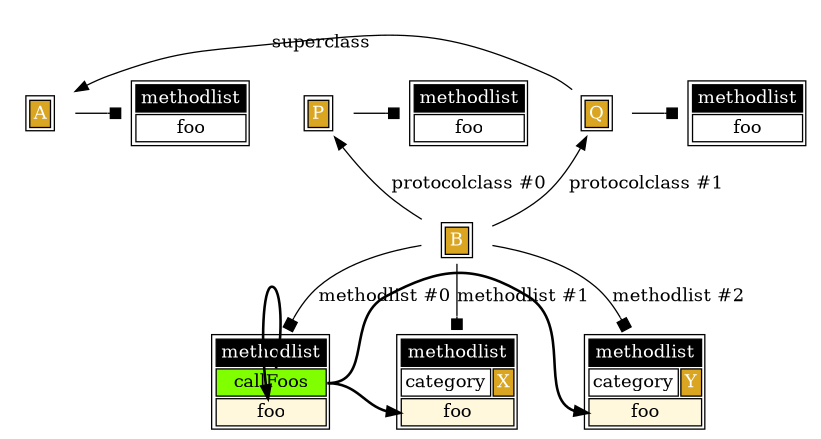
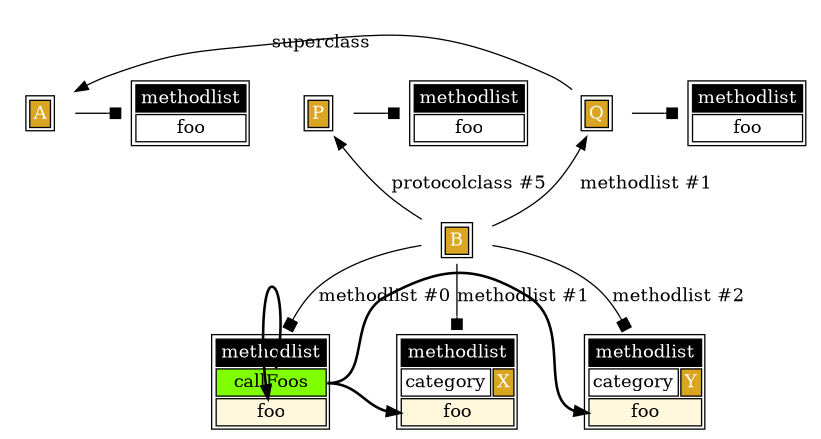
edge "B" -> "P": label " protocolclass #0" -> " protocolclass #5"
edge "B" -> "Q": label " protocolclass #1" -> " methodlist #1"
